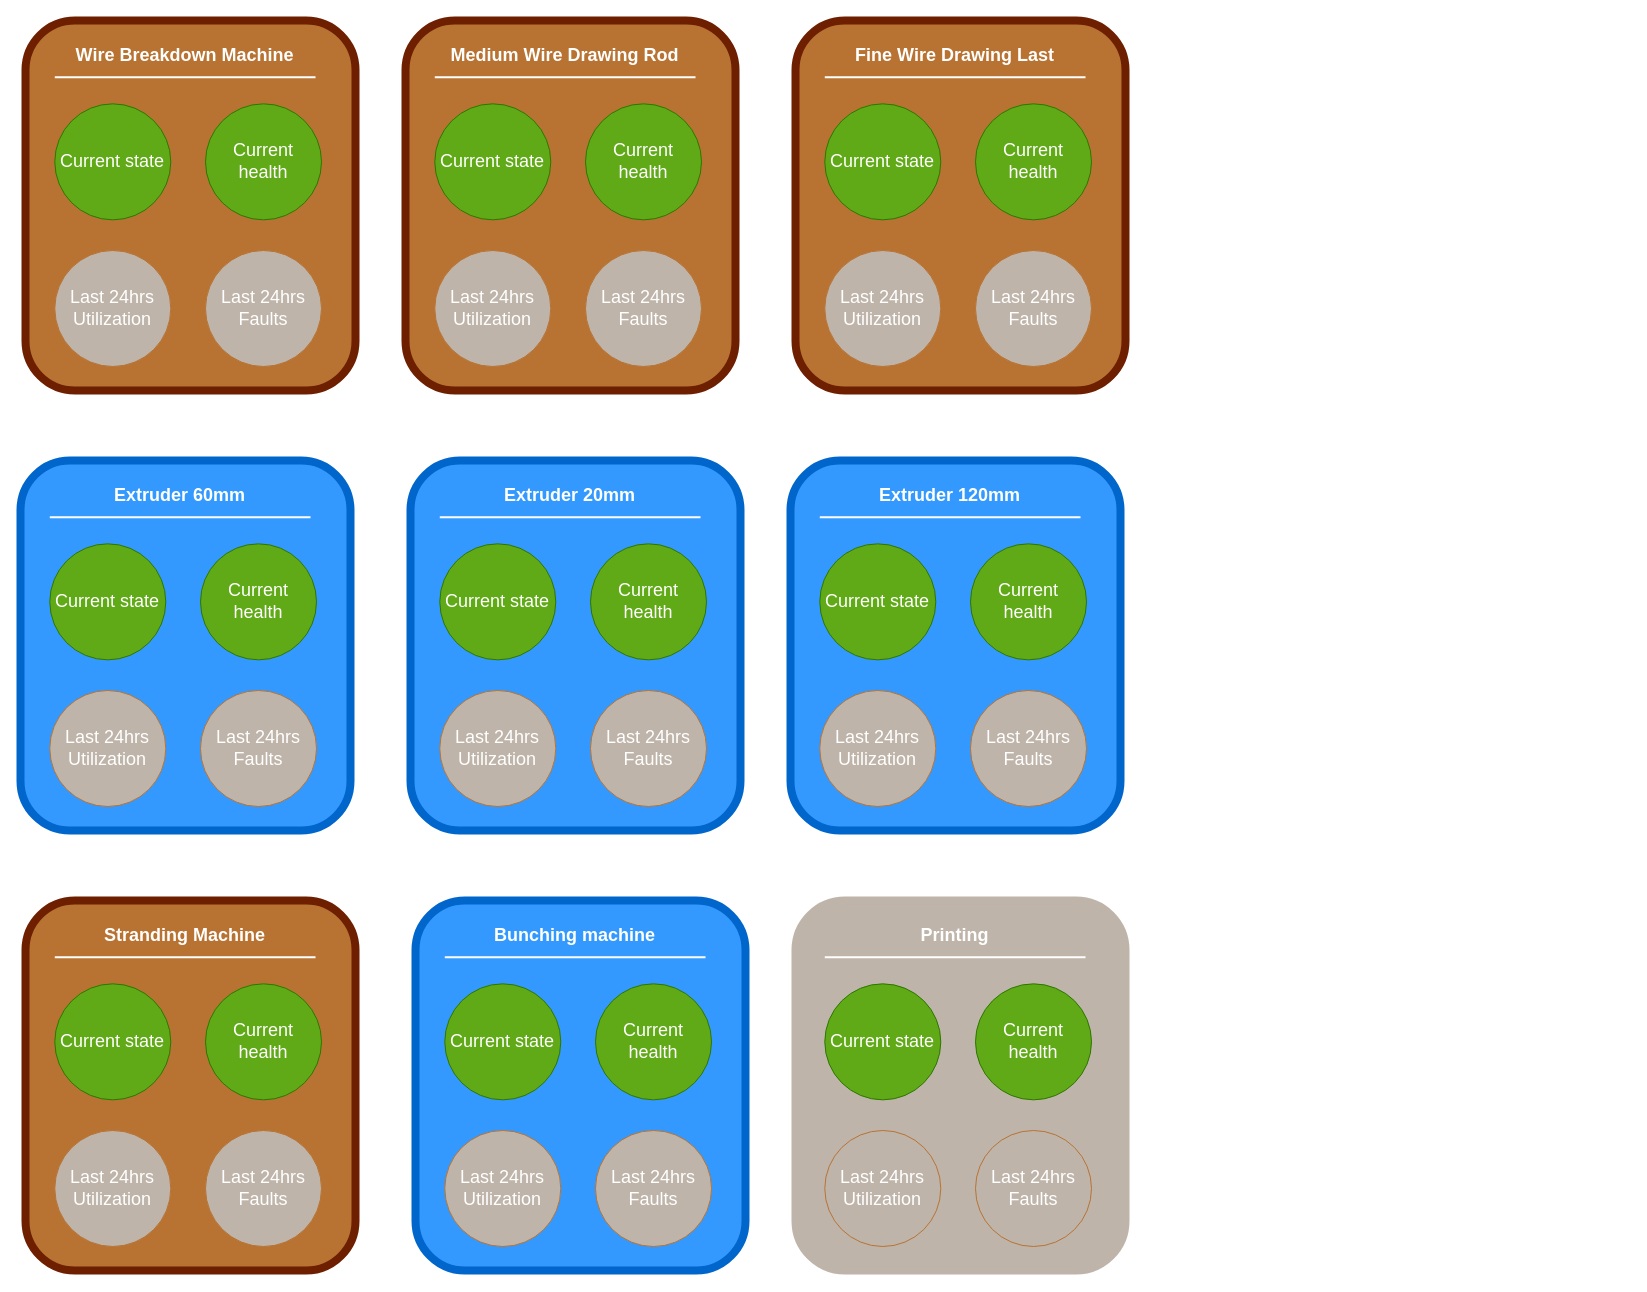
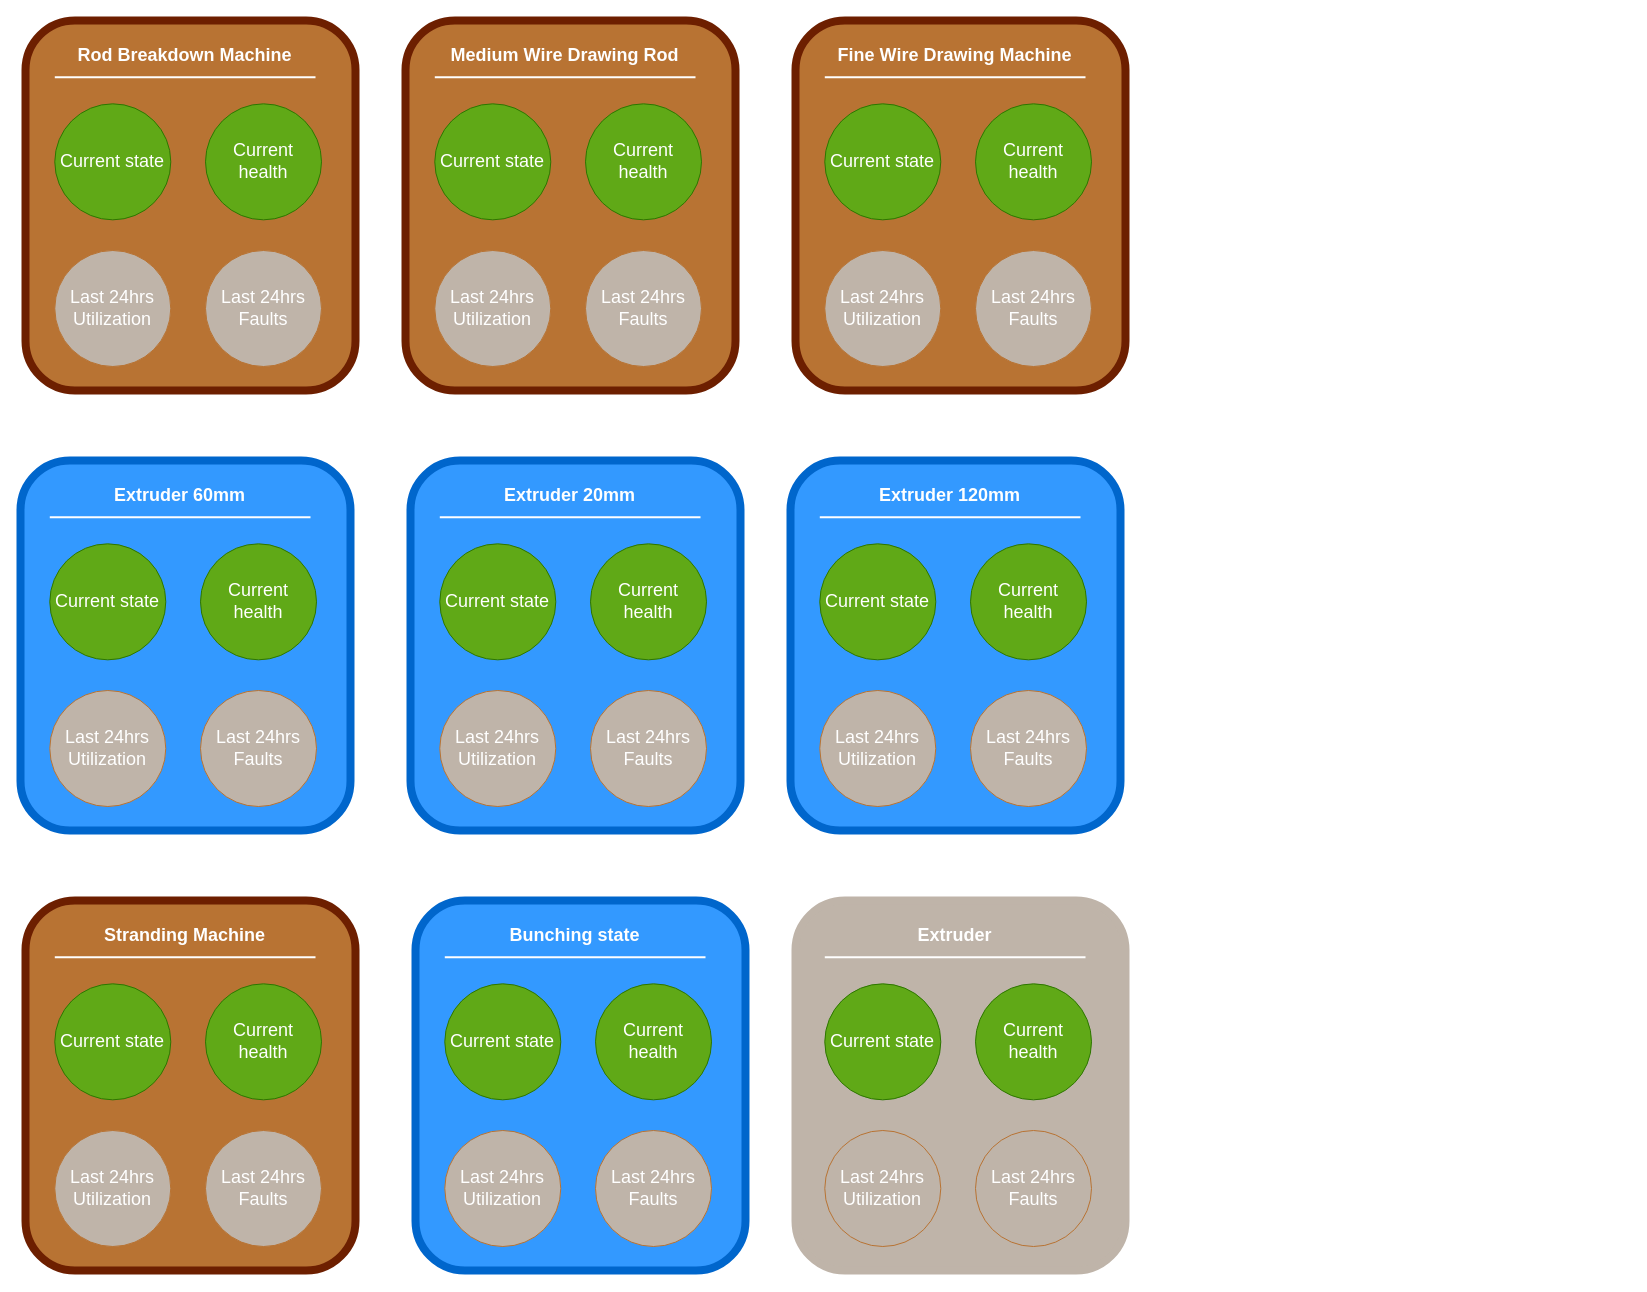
node "Wire Breakdown Machine": label "Wire Breakdown Machine" -> "Rod Breakdown Machine"
node "Fine Wire Drawing Last": label "Fine Wire Drawing Last" -> "Fine Wire Drawing Machine"
node "Bunching machine": label "Bunching machine" -> "Bunching state"
node "Printing": label "Printing" -> "Extruder"
